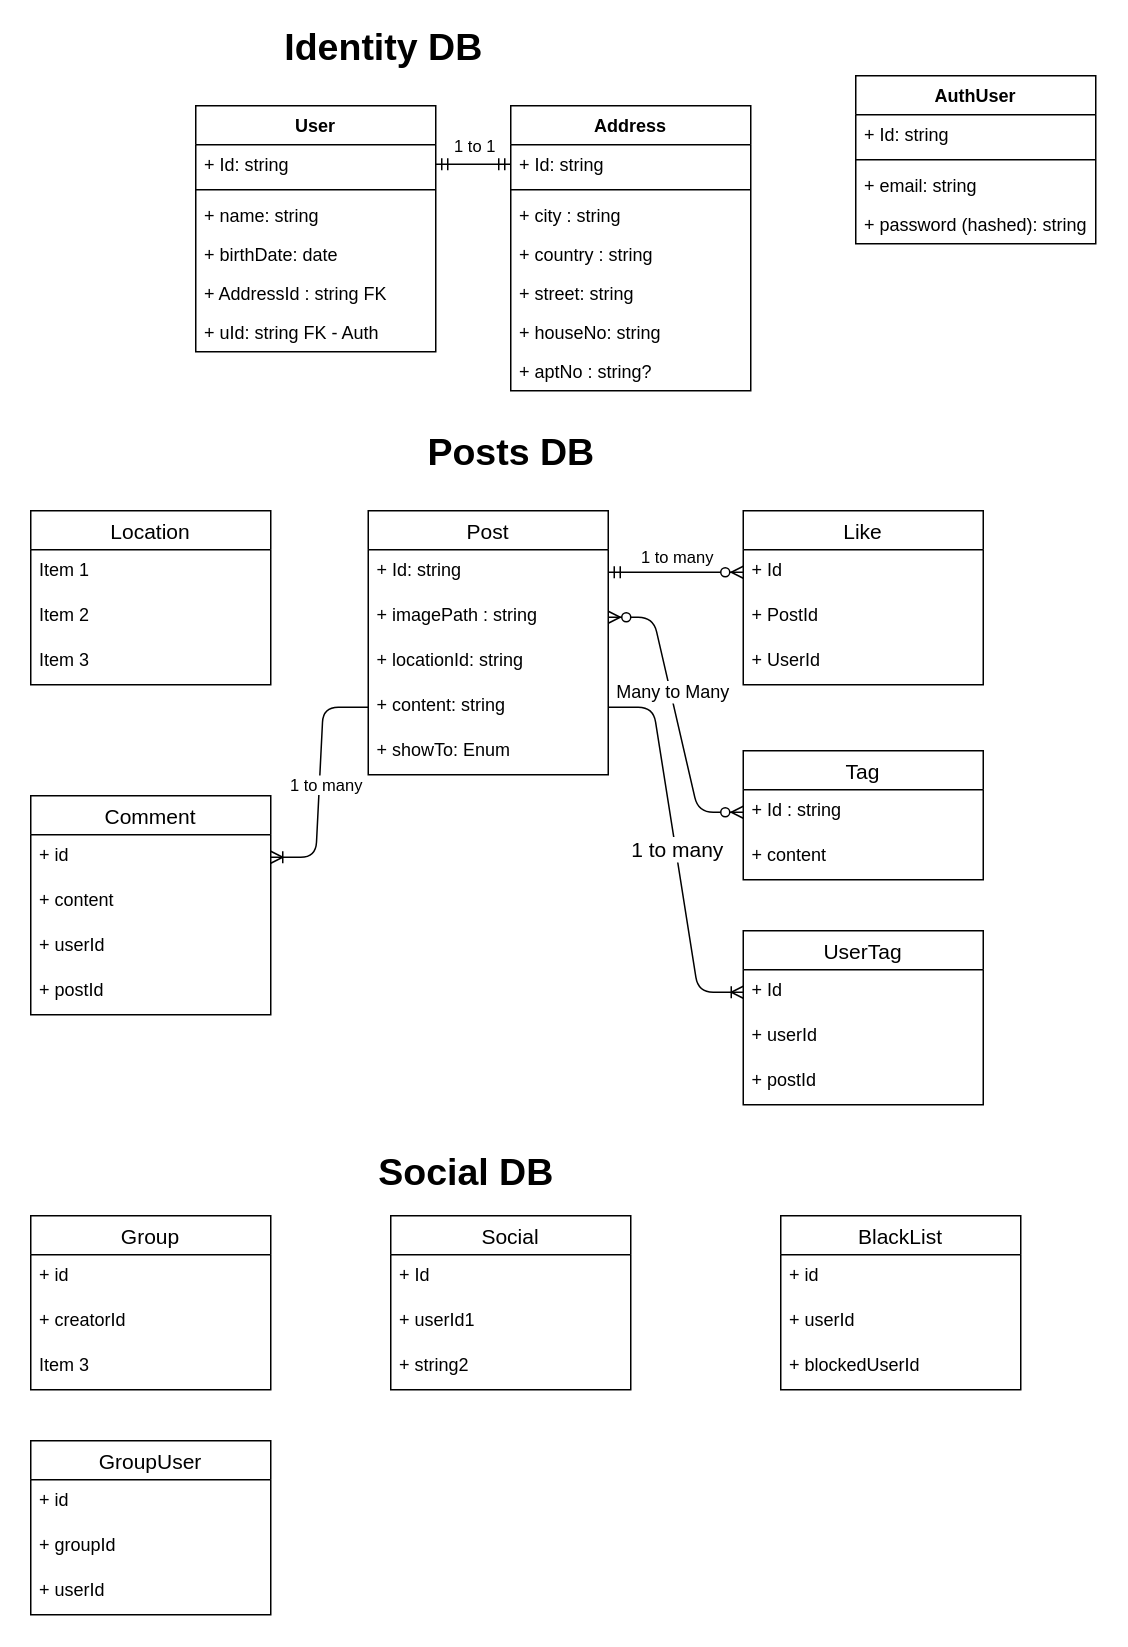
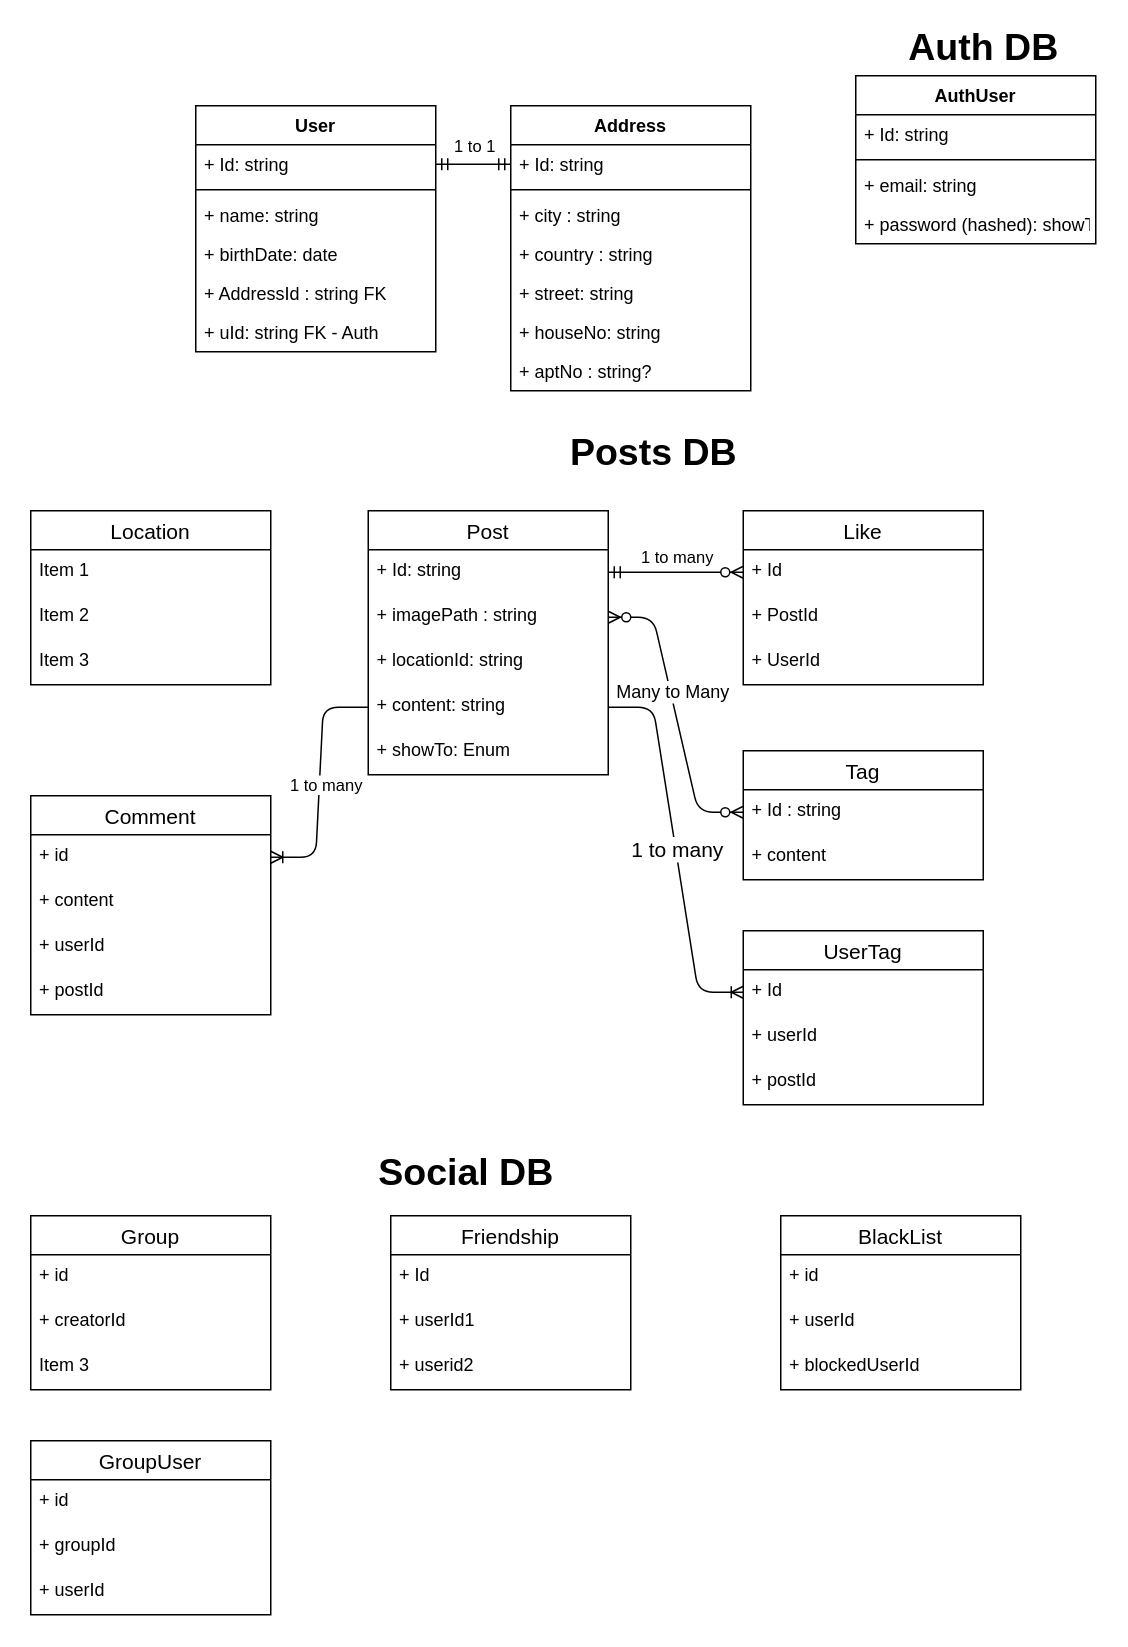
node "Identity DB": removed
node "Auth DB": added
node "+ password (hashed): string": label "+ password (hashed): string" -> "+ password (hashed): showTo"
node "Posts DB": moved (511, 451) -> (653, 451)
node "Social": label "Social" -> "Friendship"
node "+ string2": label "+ string2" -> "+ userid2"
